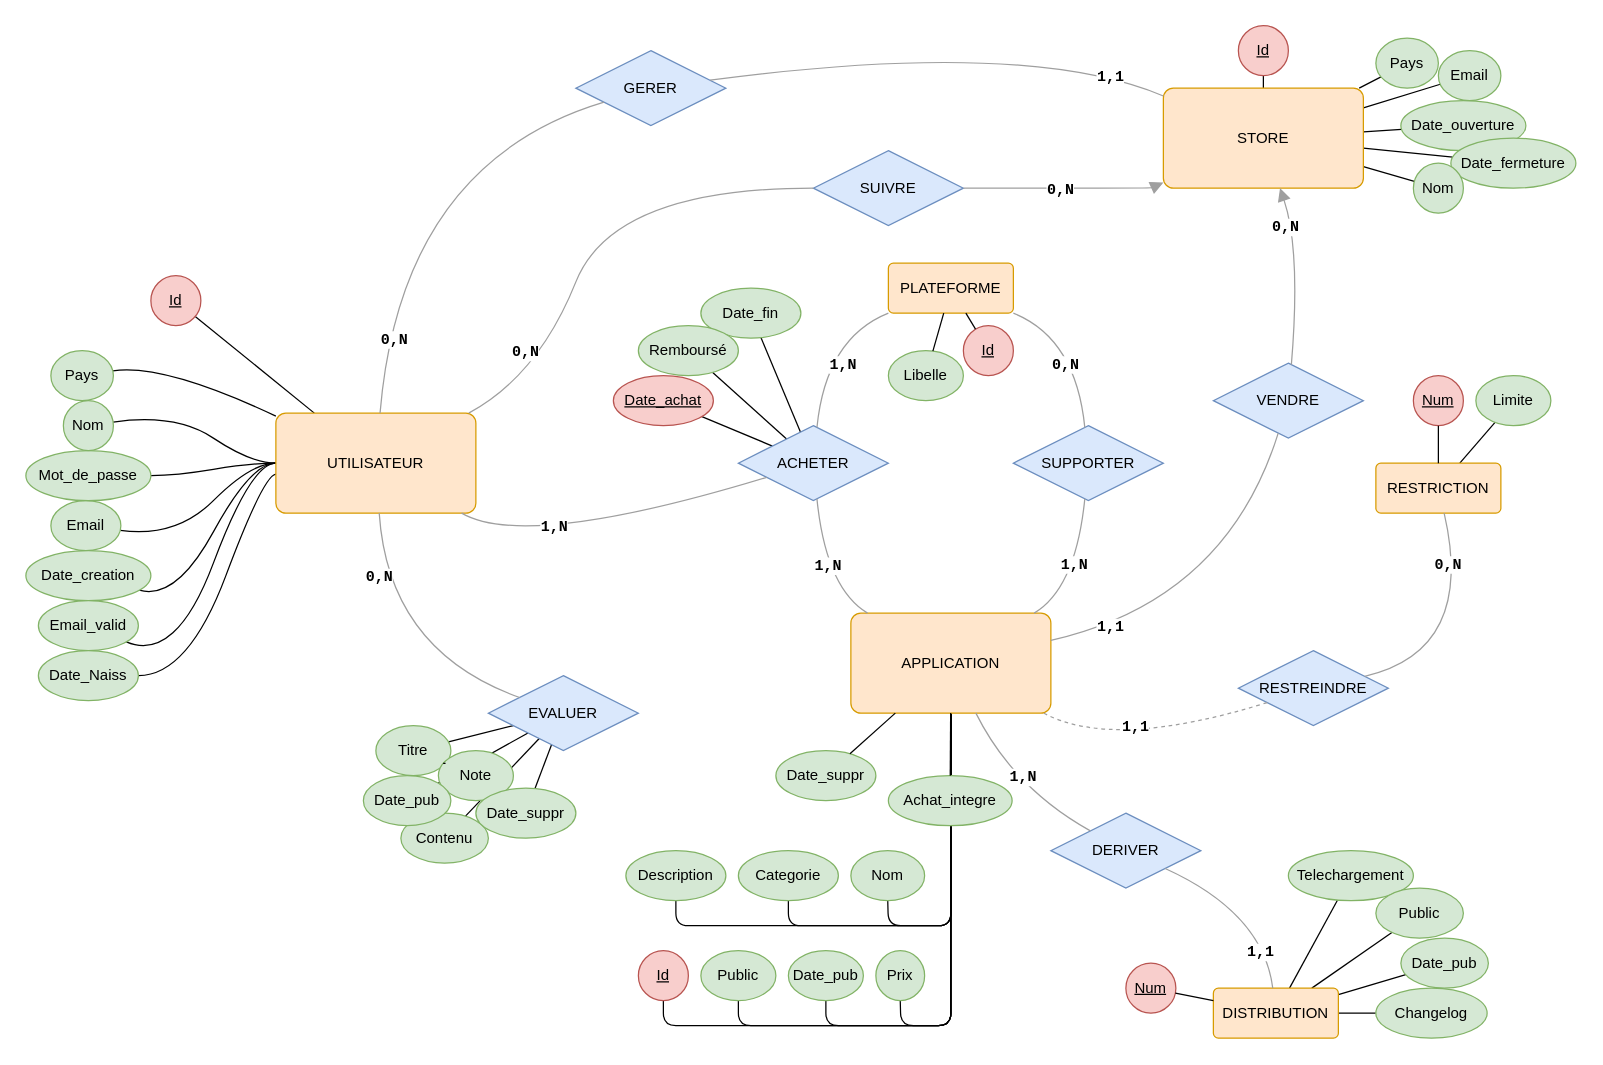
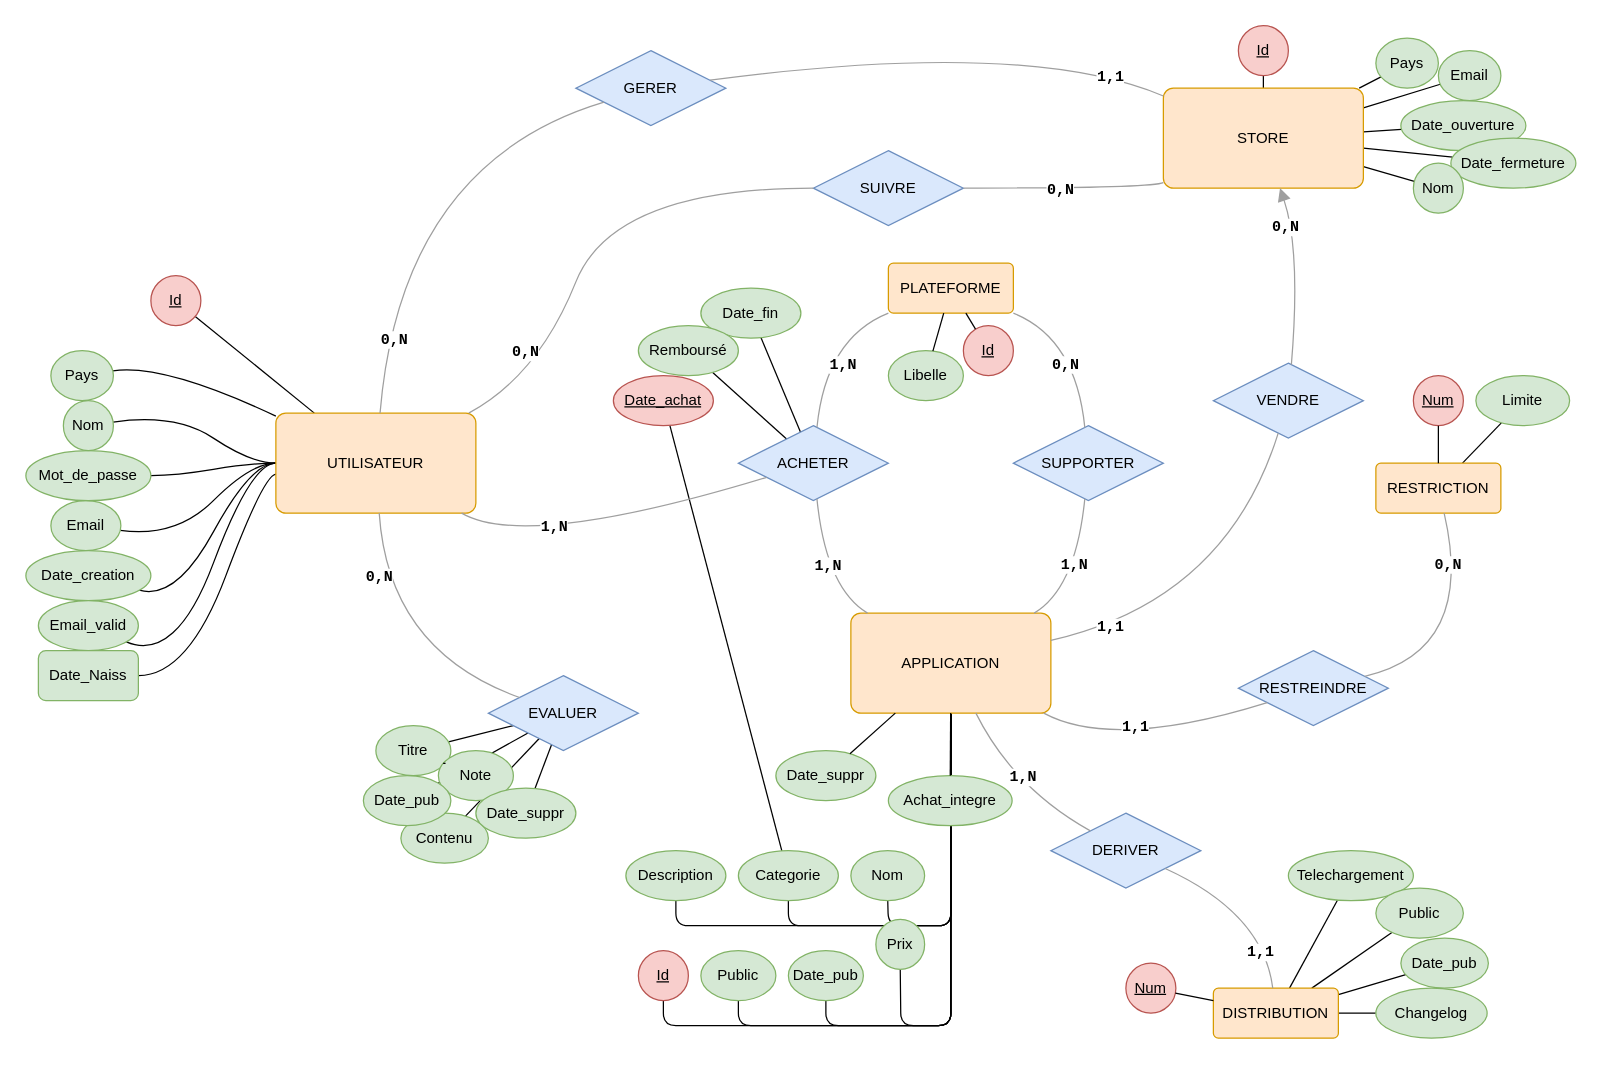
edge "SUIVRE" -> "STORE": arrowhead block -> none
node "Limite": size 75x50 -> 94x50
edge "Date_achat" -- "ACHETER": now "Date_achat" -- "Categorie"
node "Date_Naiss": shape ellipse -> rounded rectangle
edge "APPLICATION" -- "RESTREINDRE": style dashed -> solid
node "Prix": moved (900, 976) -> (900, 944)
